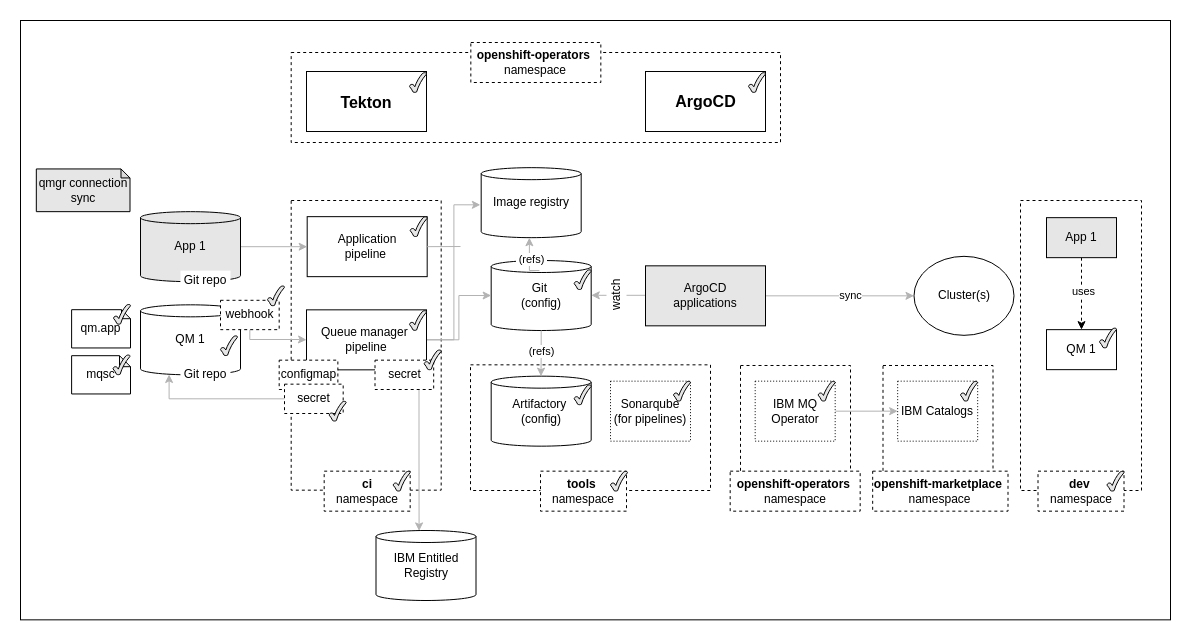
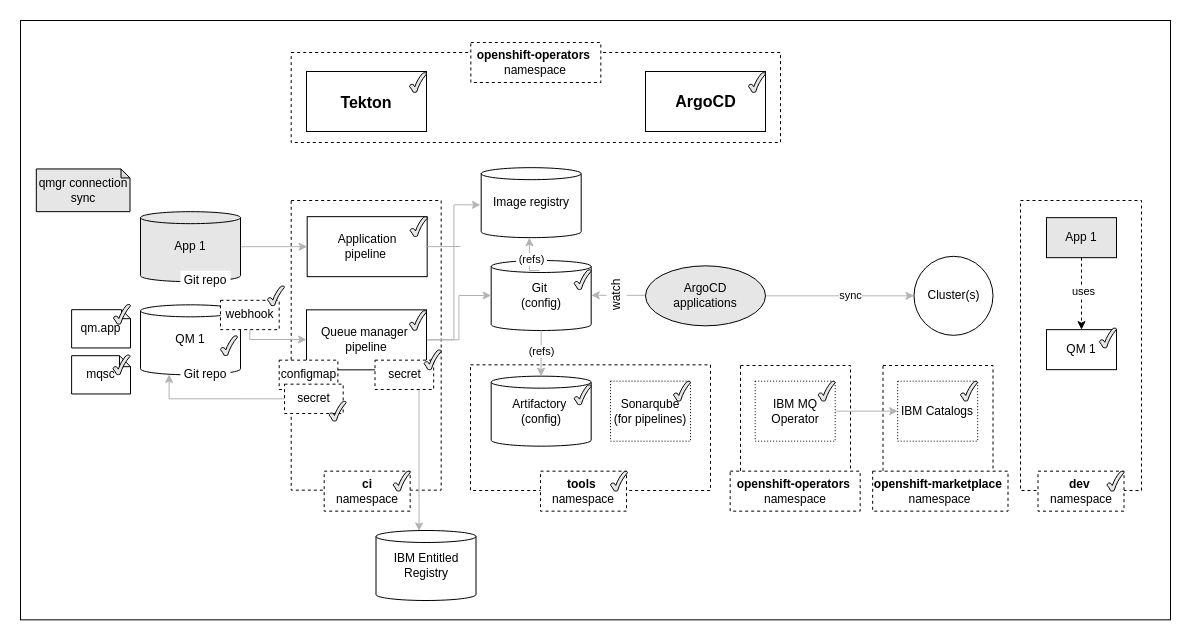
node "ArgoCD applications": shape rectangle -> ellipse
node "Cluster(s)": size 100x79 -> 79x79
